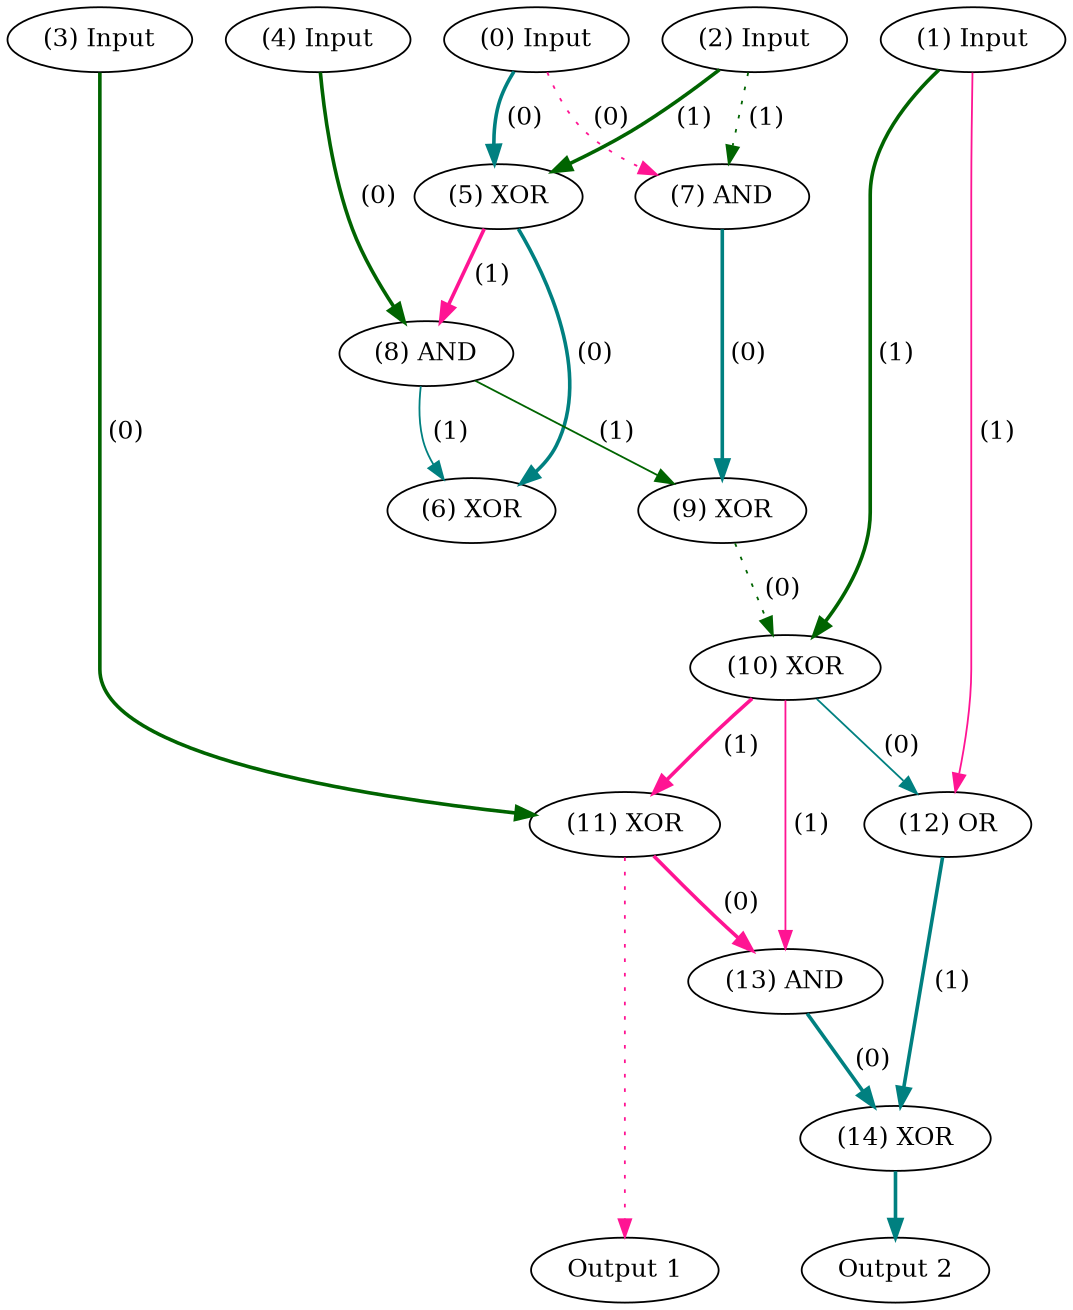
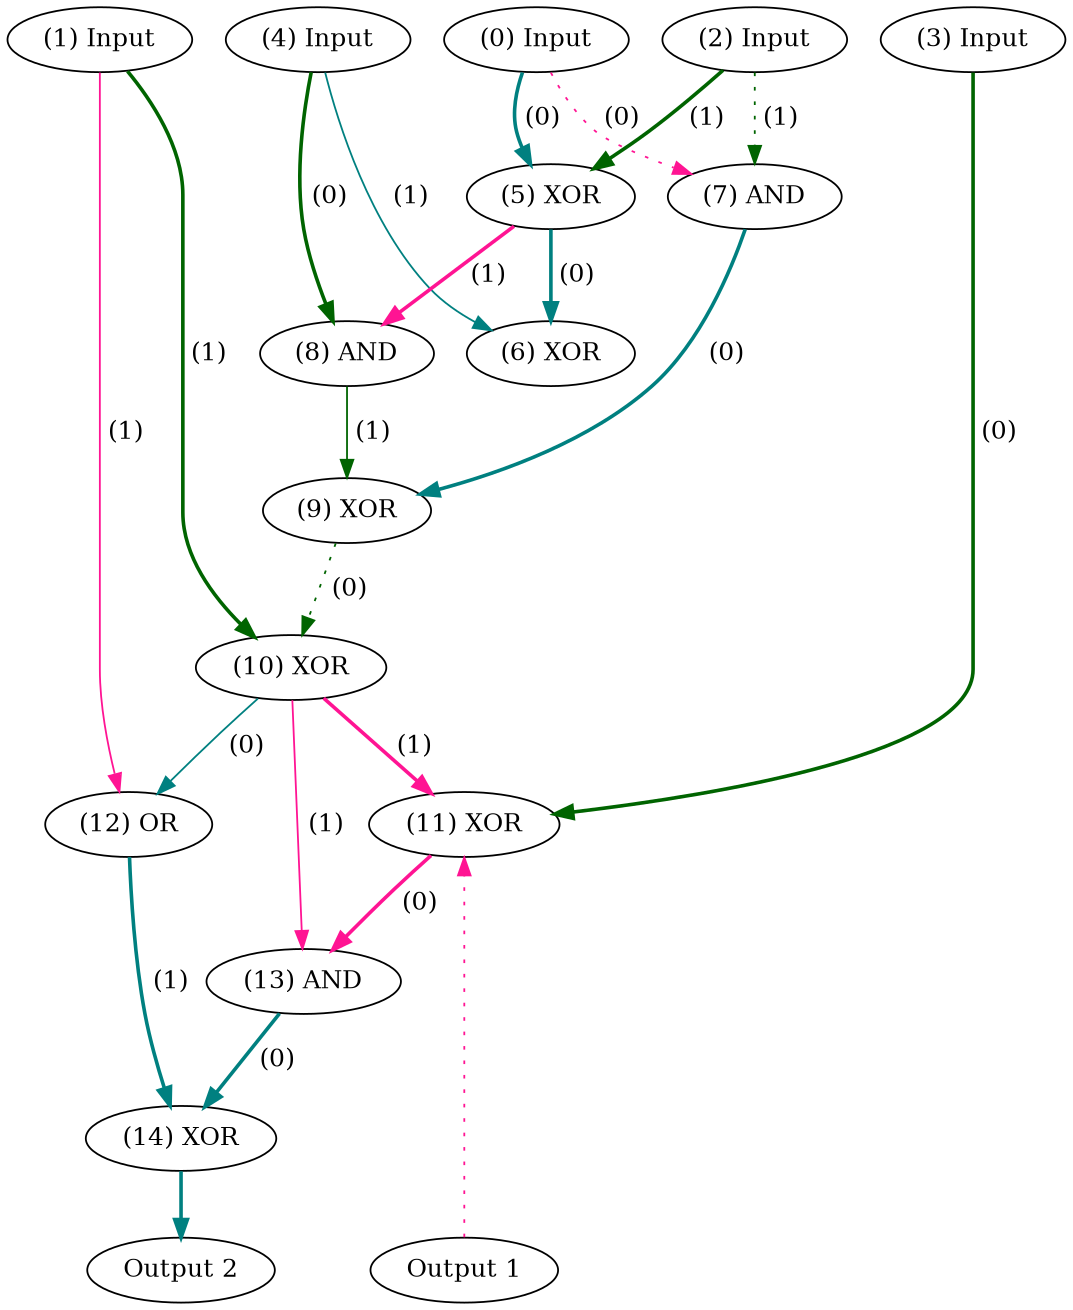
edge "(8) AND" -> "(6) XOR": now "(4) Input" -> "(6) XOR"
edge "(11) XOR" -> "Output 1": reversed
